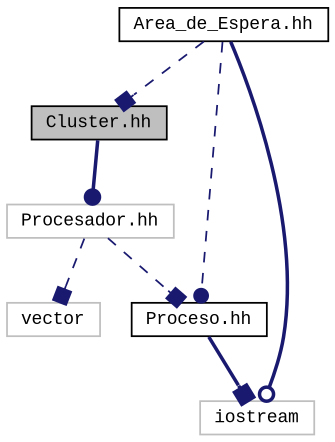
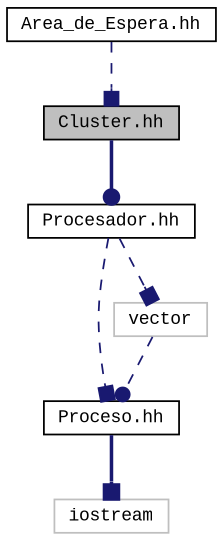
edge "Area_de_Espera.hh" -> "Proceso.hh": now "vector" -> "Proceso.hh"
edge "Area_de_Espera.hh" -> "iostream": removed
node "Procesador.hh": color grey75 -> black
